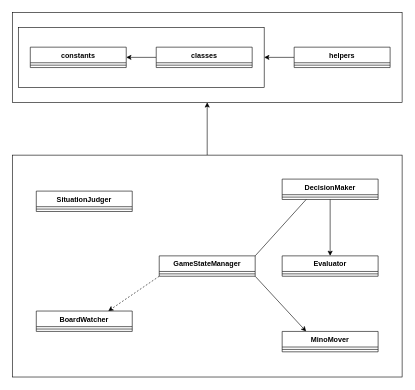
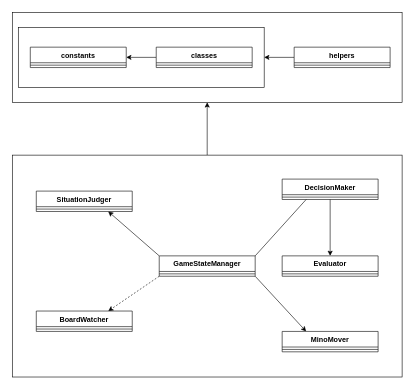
edge "GameStateManager" -> "SituationJudger": added
